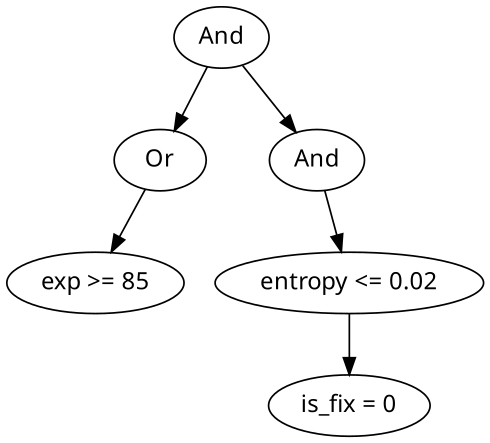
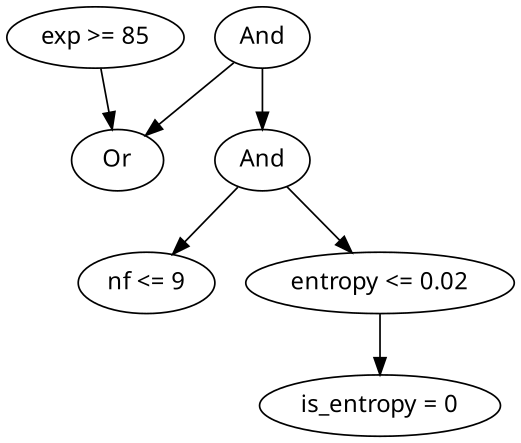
edge "Or" -> "exp >= 85": reversed
node "nf <= 9": added
node "is_fix = 0": label "is_fix = 0" -> "is_entropy = 0"
